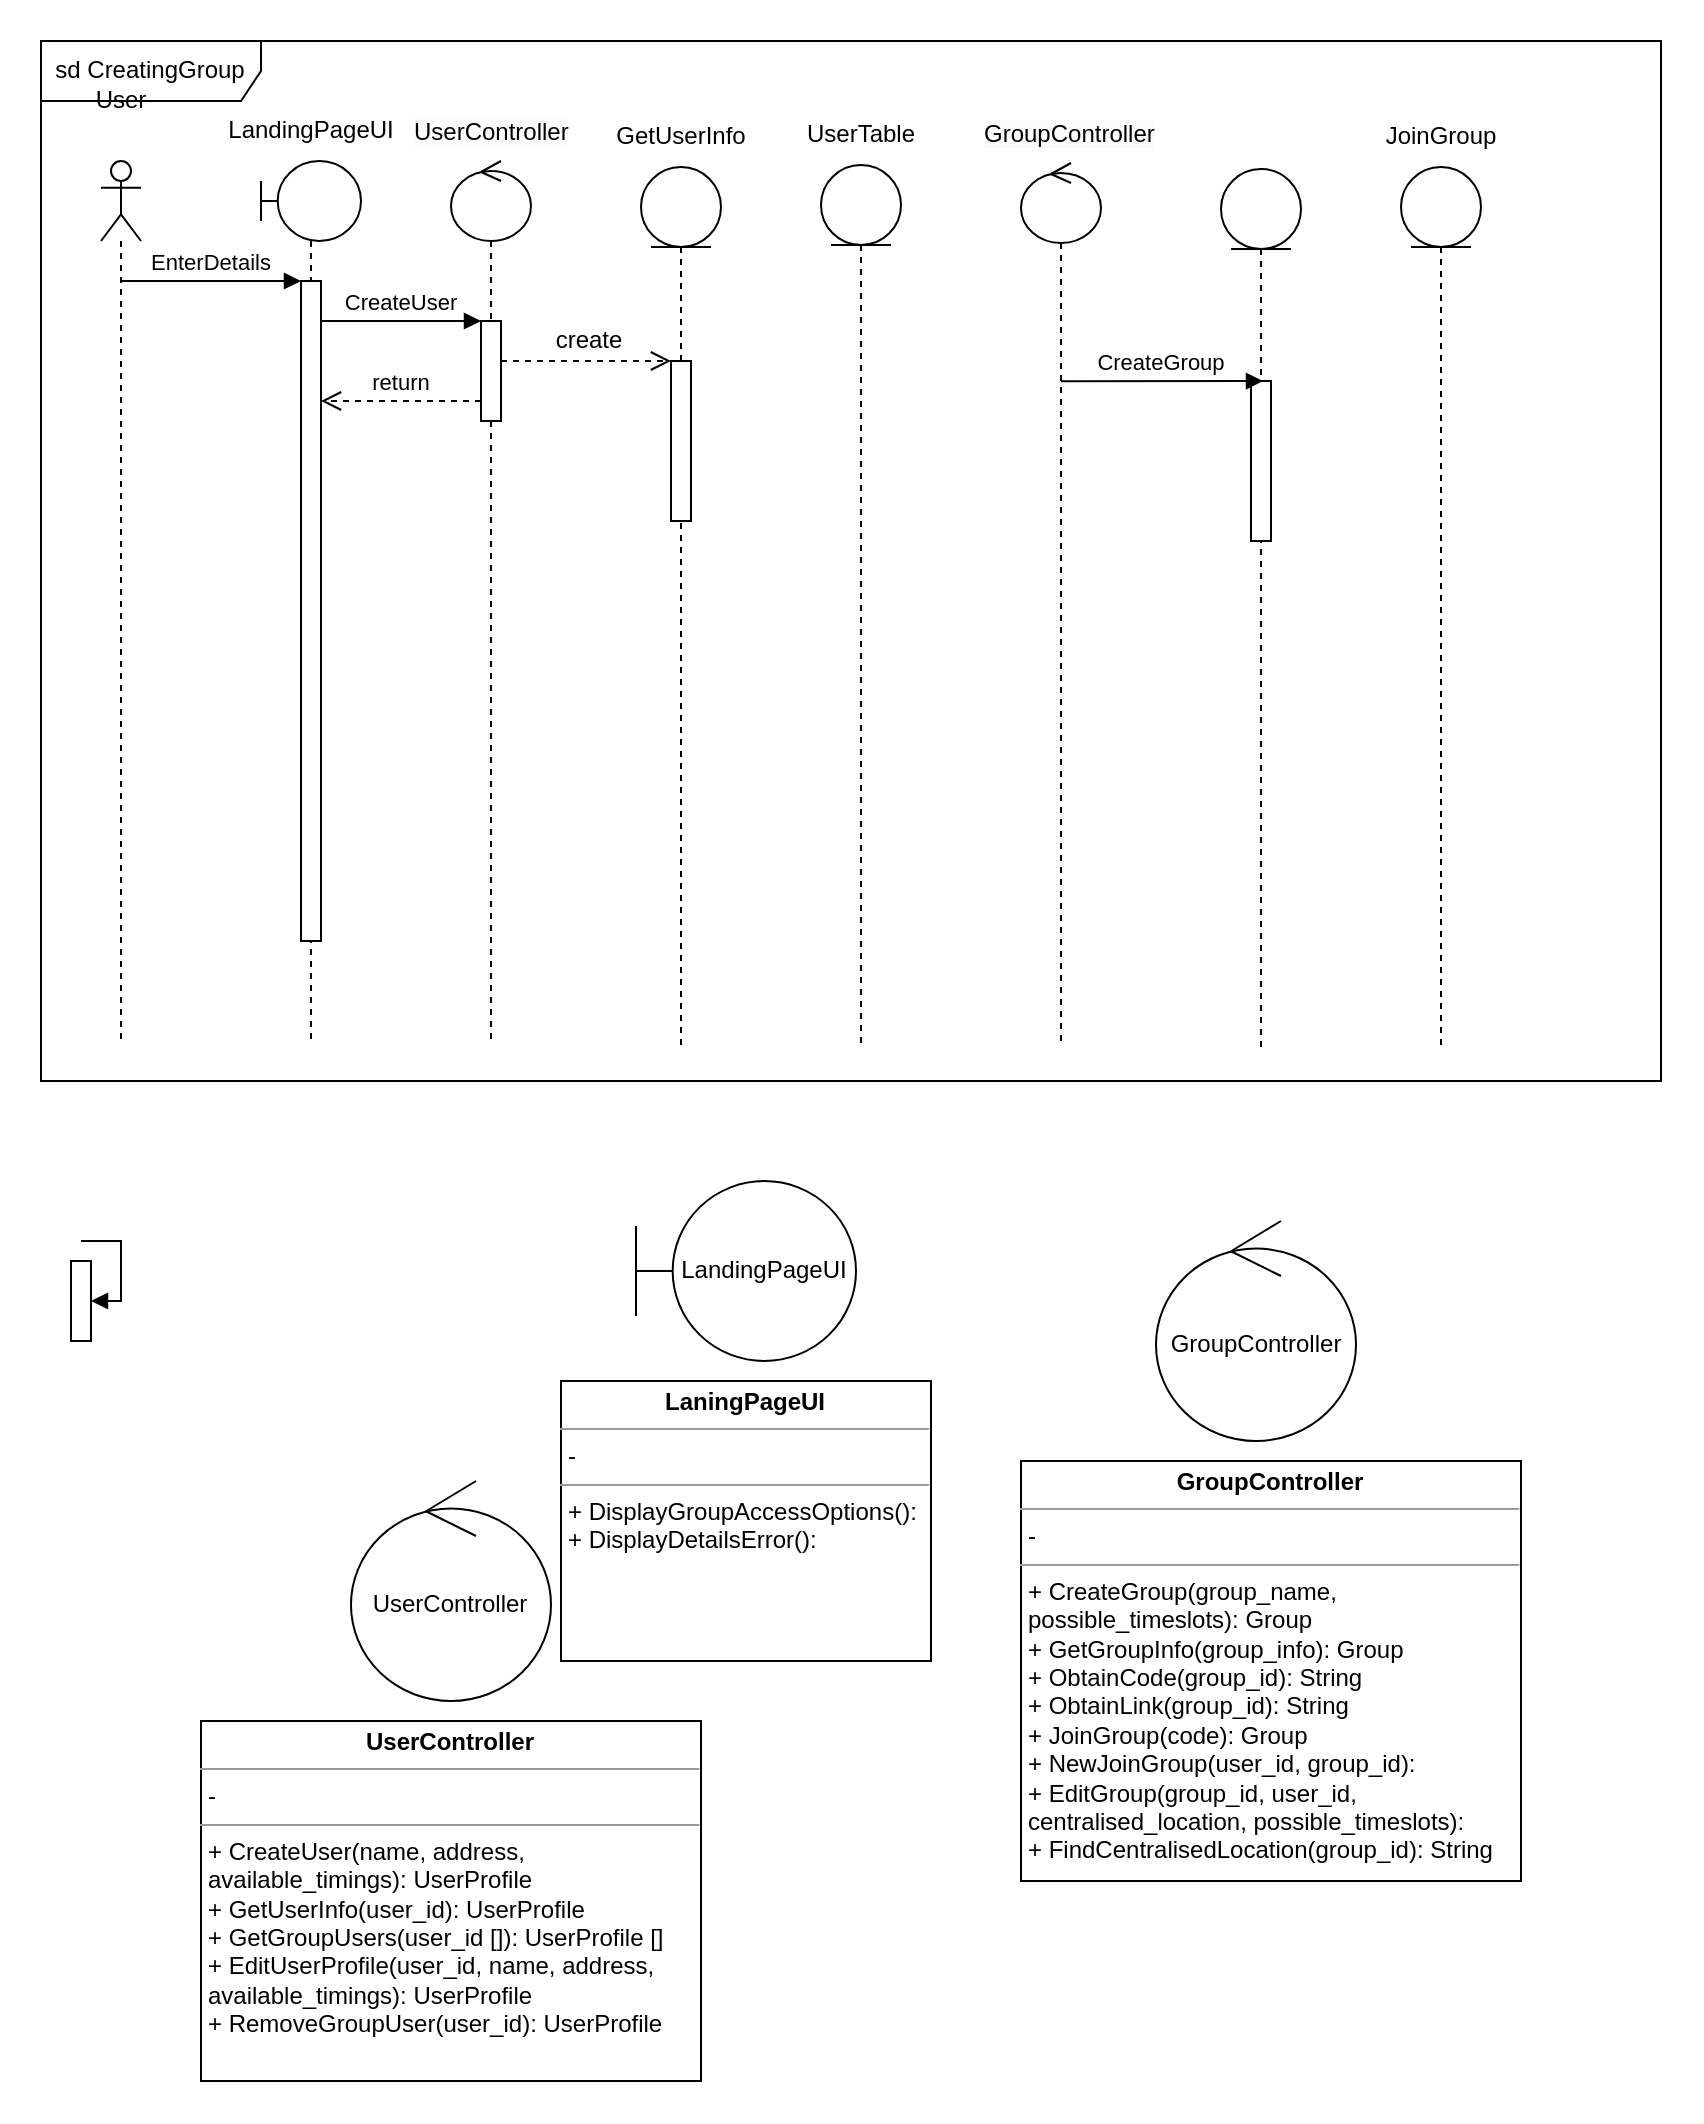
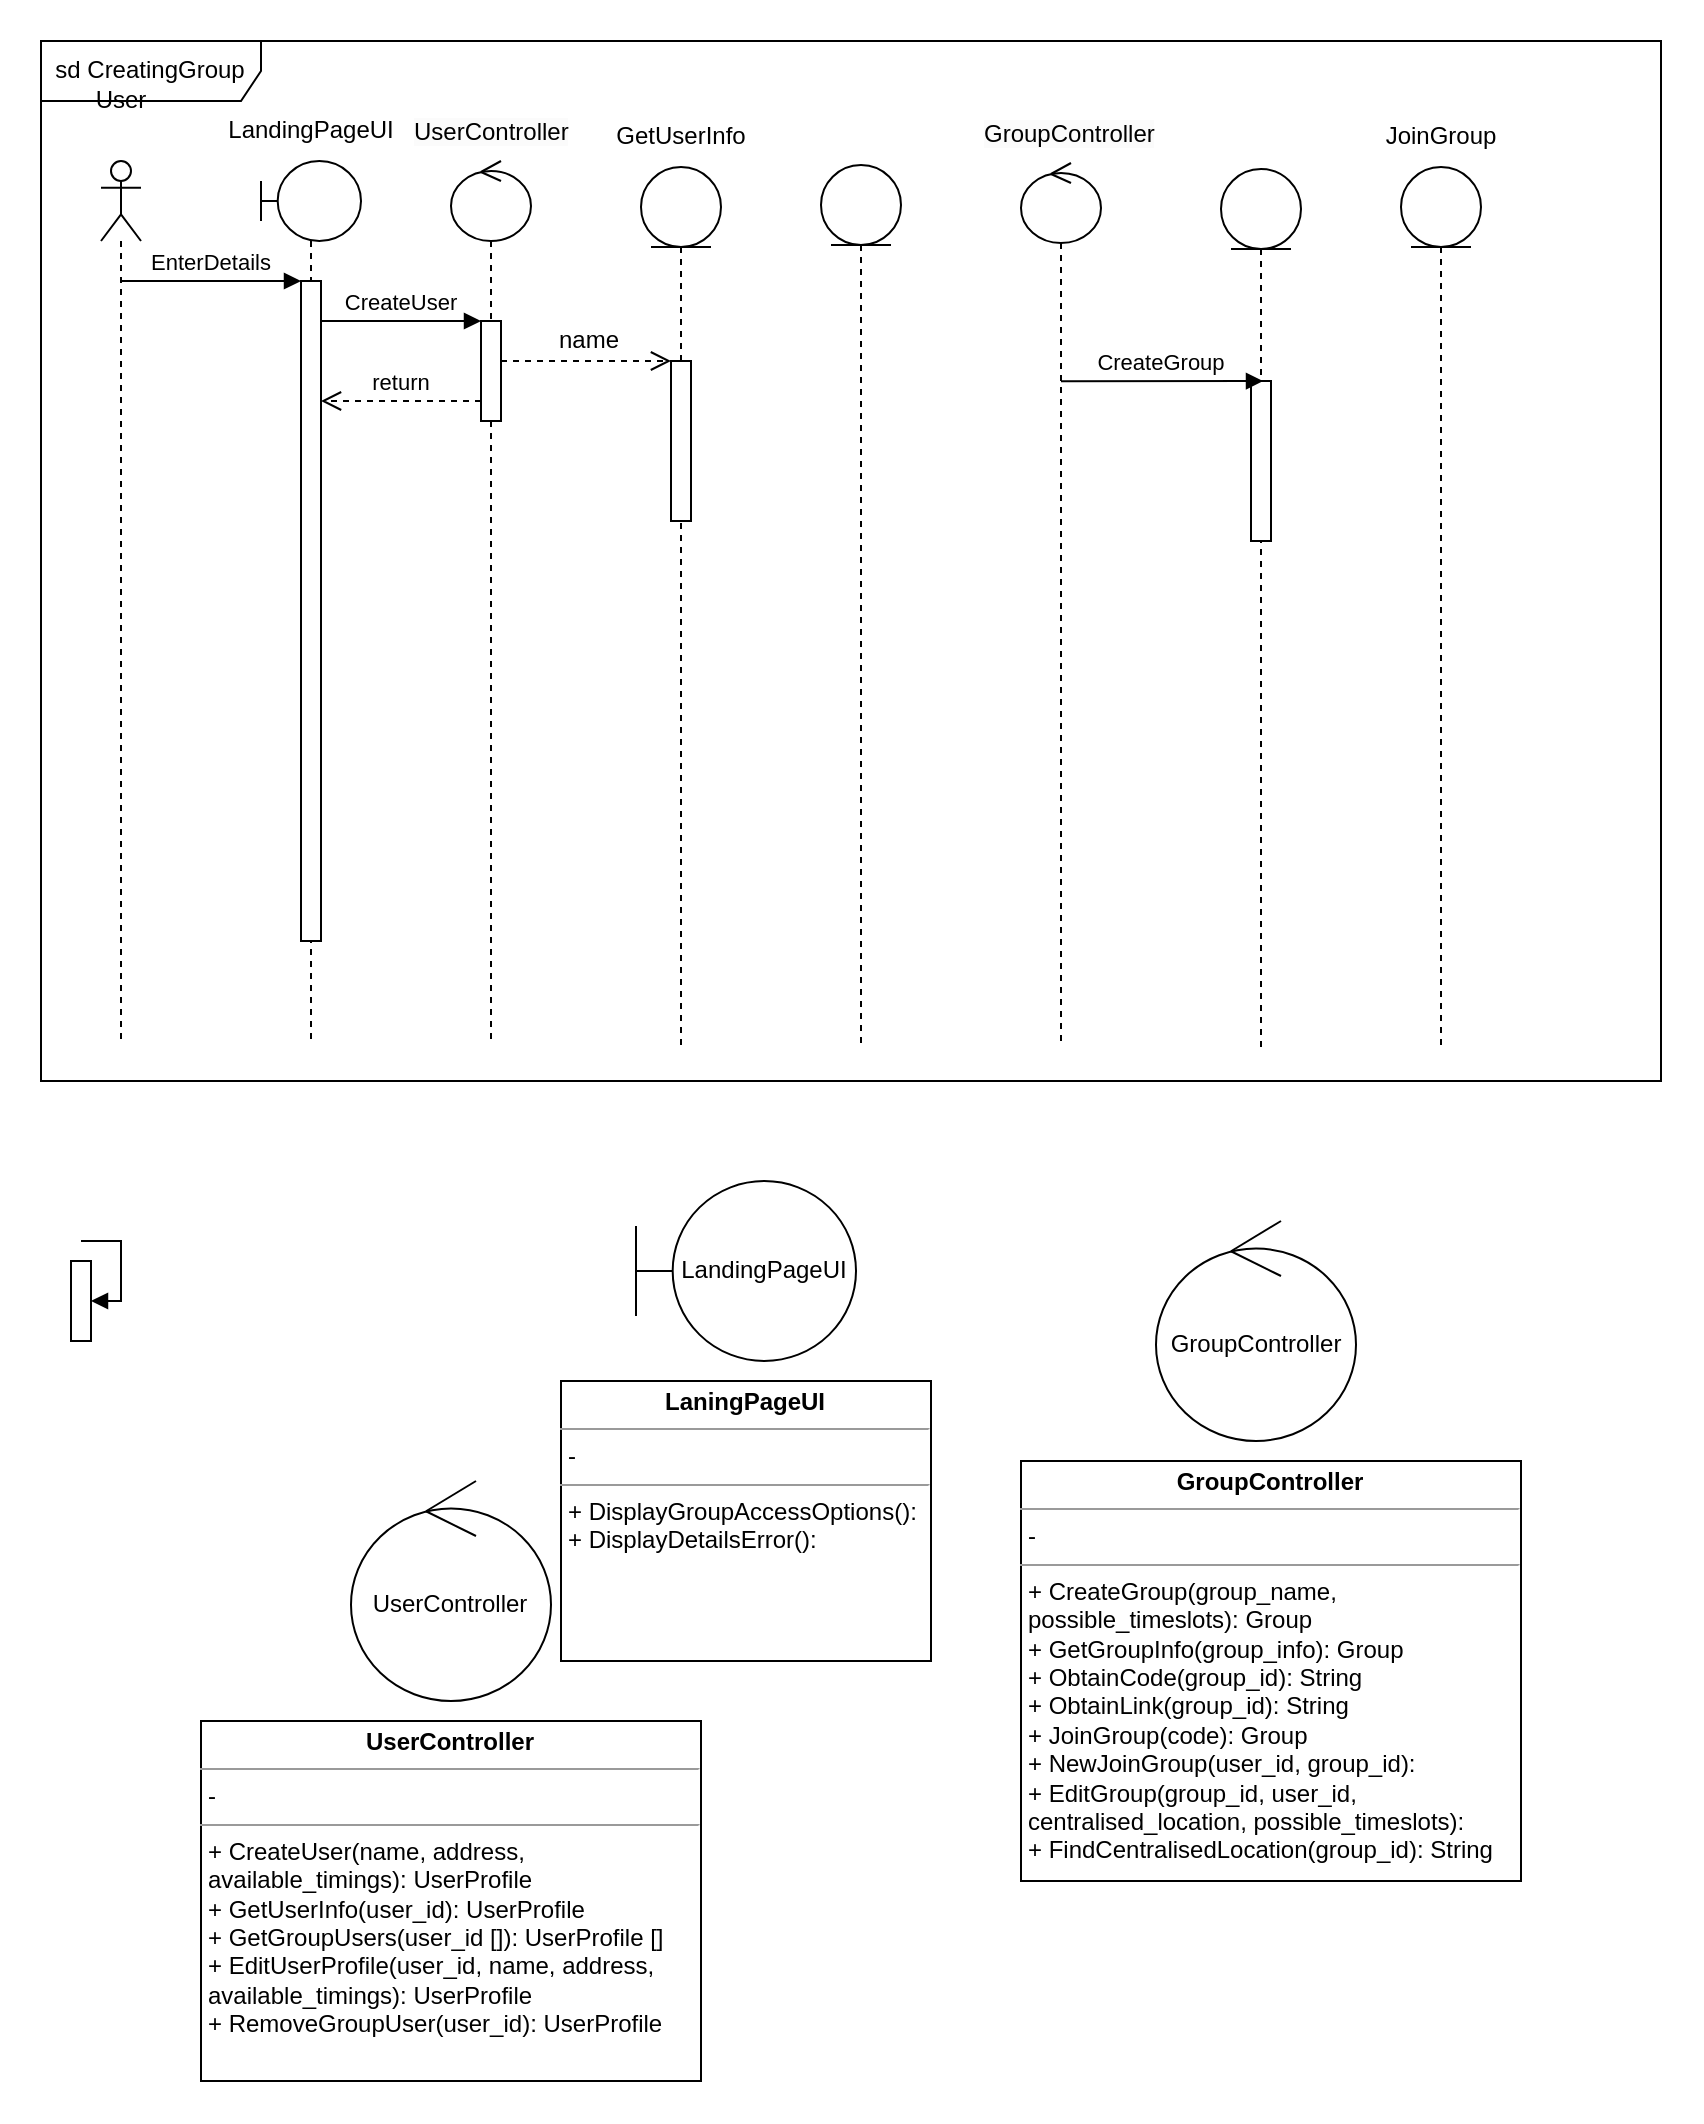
node "UserTable": removed
node "create": label "create" -> "name"
